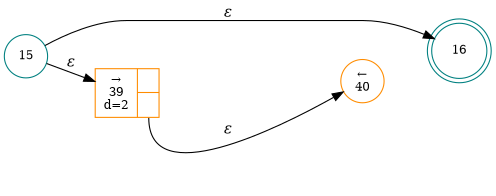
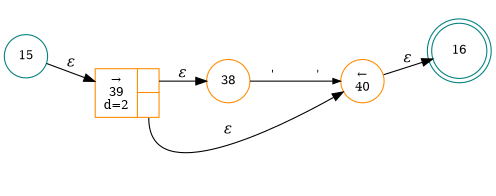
edge "15" -> "16": now "← 40" -> "16"
node "38": added
